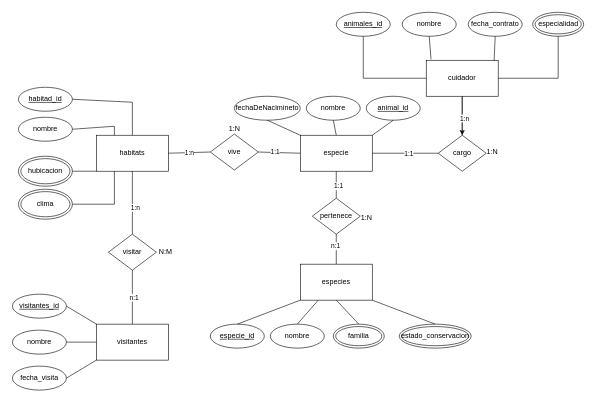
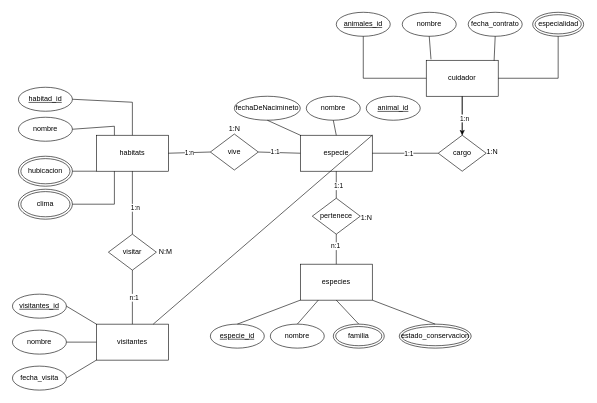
edge "animal_id" -- "especie": now "visitantes" -- "especie"
